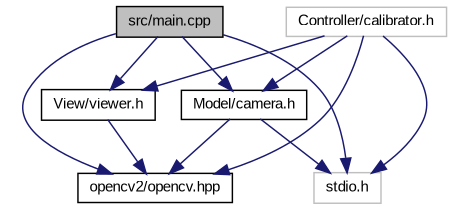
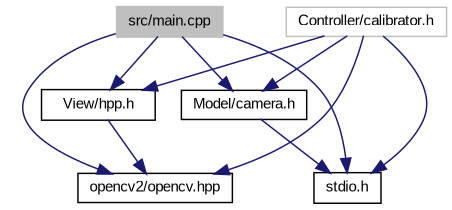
node "src/main.cpp": color black -> grey75
node "View/viewer.h": label "View/viewer.h" -> "View/hpp.h"
edge "Model/camera.h" -> "opencv2/opencv.hpp": removed
node "stdio.h": color grey75 -> black
